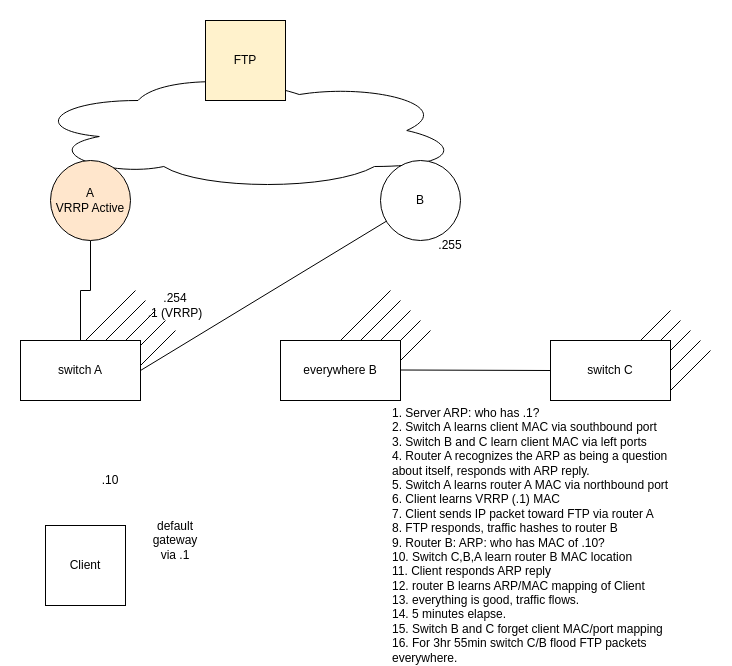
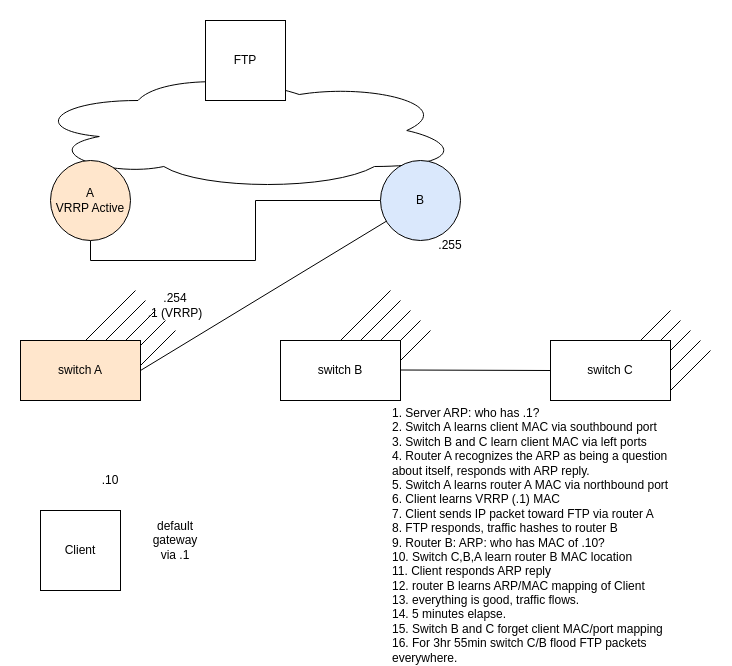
node "FTP": fillcolor #fff2cc -> #ffffff
node "B": fillcolor #ffffff -> #dae8fc
edge "A VRRP Active" -- "switch A": now "A VRRP Active" -- "B"
node "switch A": fillcolor #ffffff -> #ffe6cc
node "everywhere B": label "everywhere B" -> "switch B"
node "Client": moved (86, 566) -> (81, 551)
